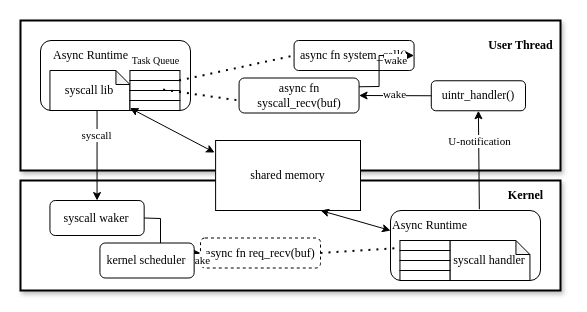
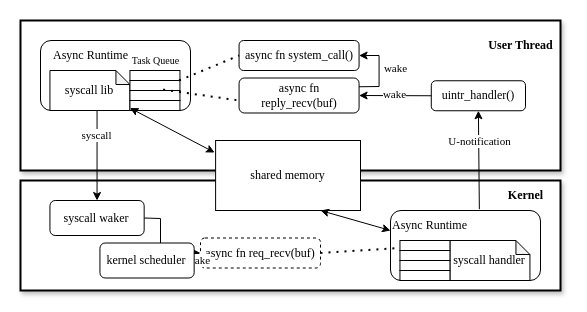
node "async fn system_call()": moved (354, 56) -> (299, 56)
node "async fn syscall_recv(buf)": label "async fn syscall_recv(buf)" -> "async fn reply_recv(buf)"
